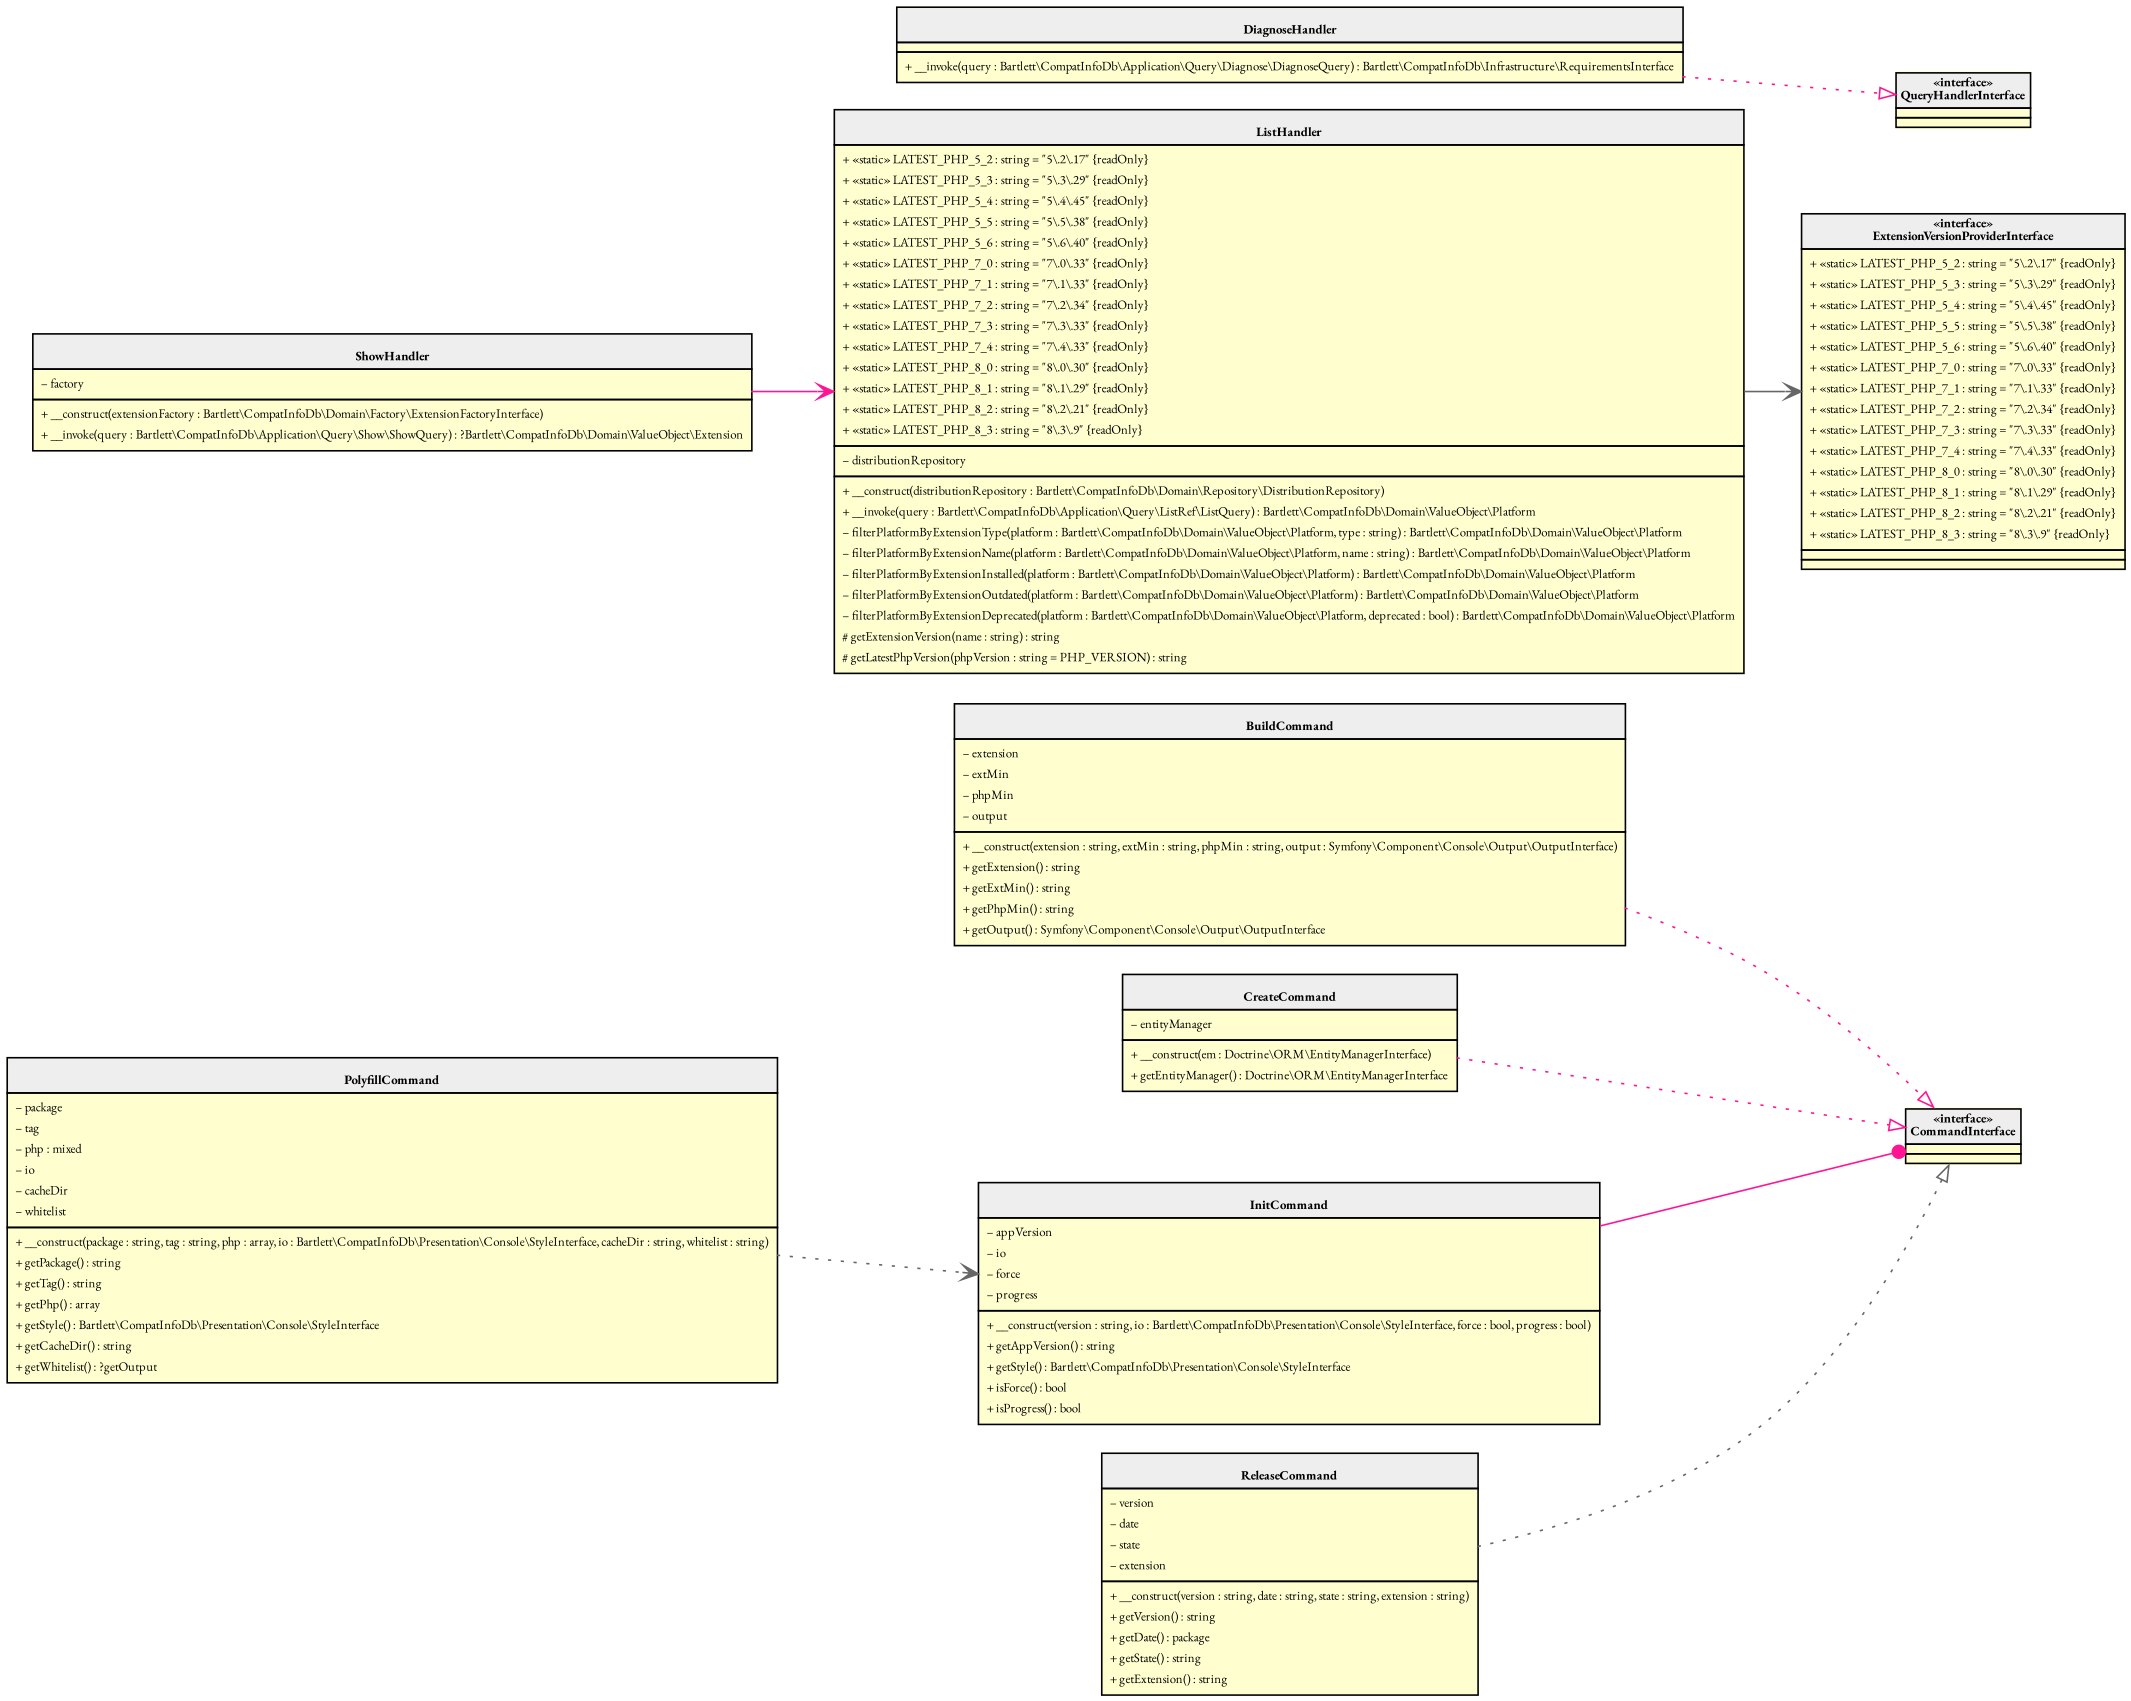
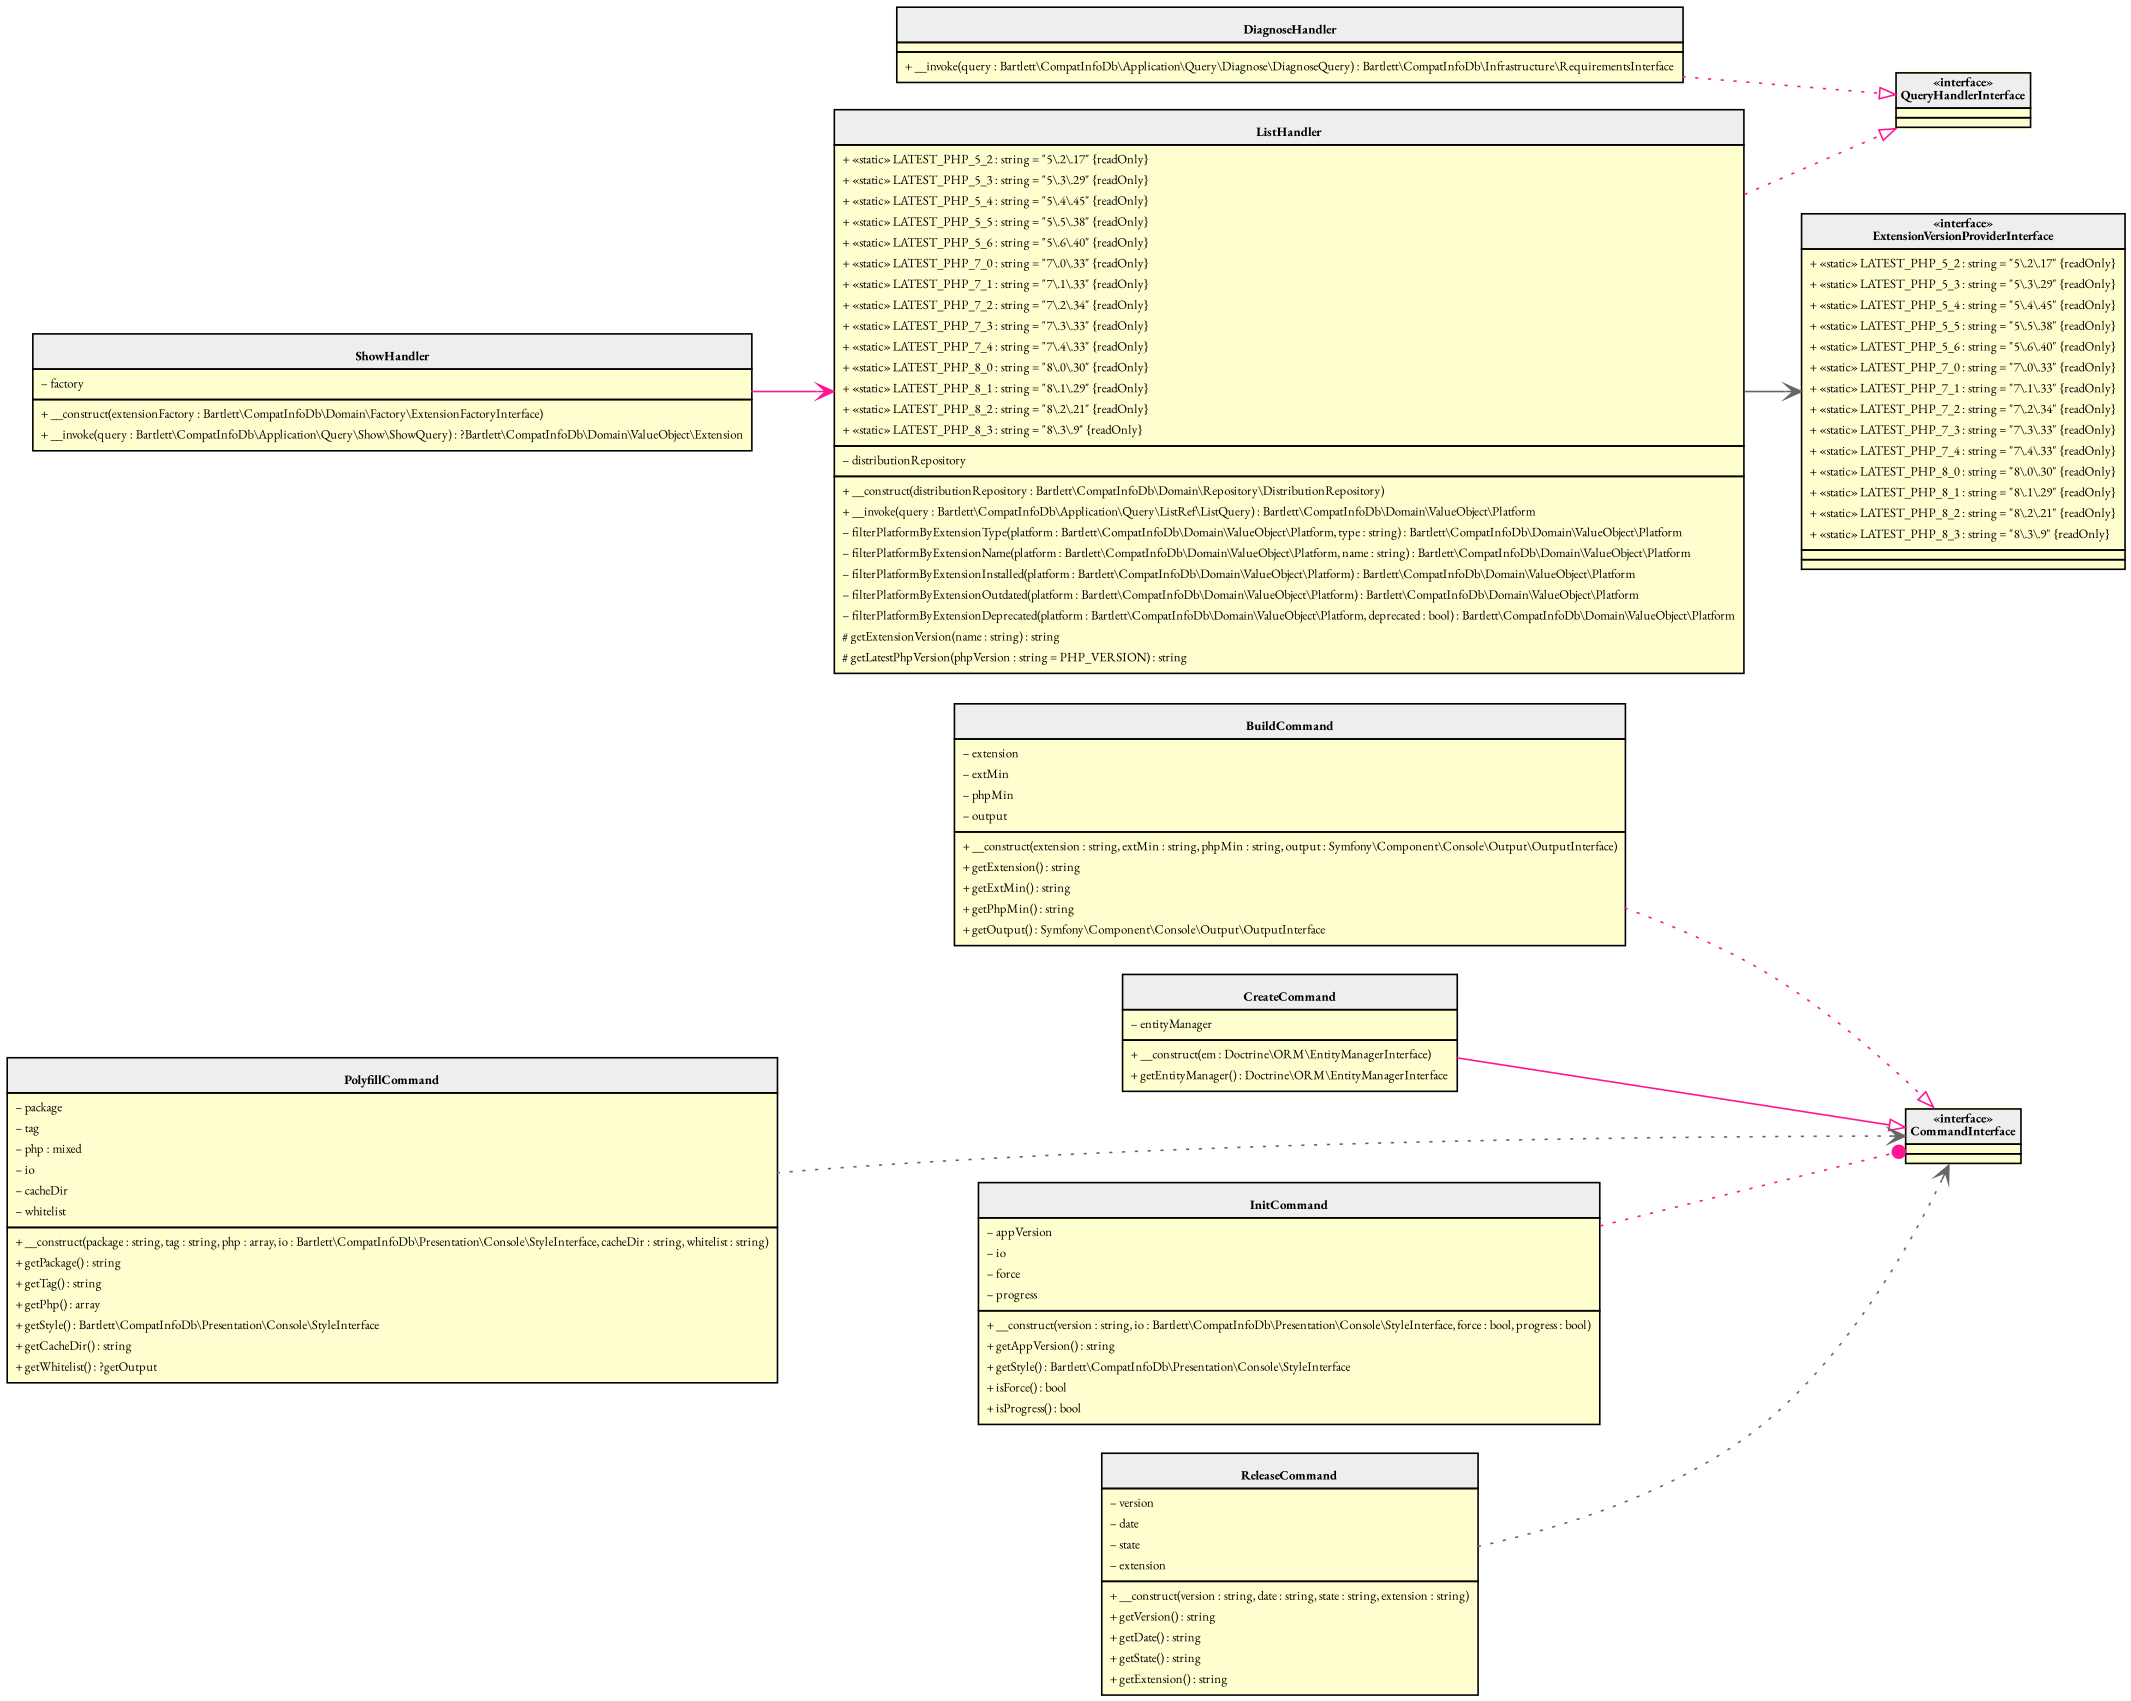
edge "ListHandler" -> "QueryHandlerInterface": added
edge "CreateCommand" -> "CommandInterface": style dotted -> solid
edge "InitCommand" -> "CommandInterface": style solid -> dotted
edge "PolyfillCommand" -> "InitCommand": now "PolyfillCommand" -> "CommandInterface"
edge "ReleaseCommand" -> "CommandInterface": arrowhead onormal -> vee
node "ReleaseCommand": text "+ getDate() : package" -> "+ getDate() : string"
